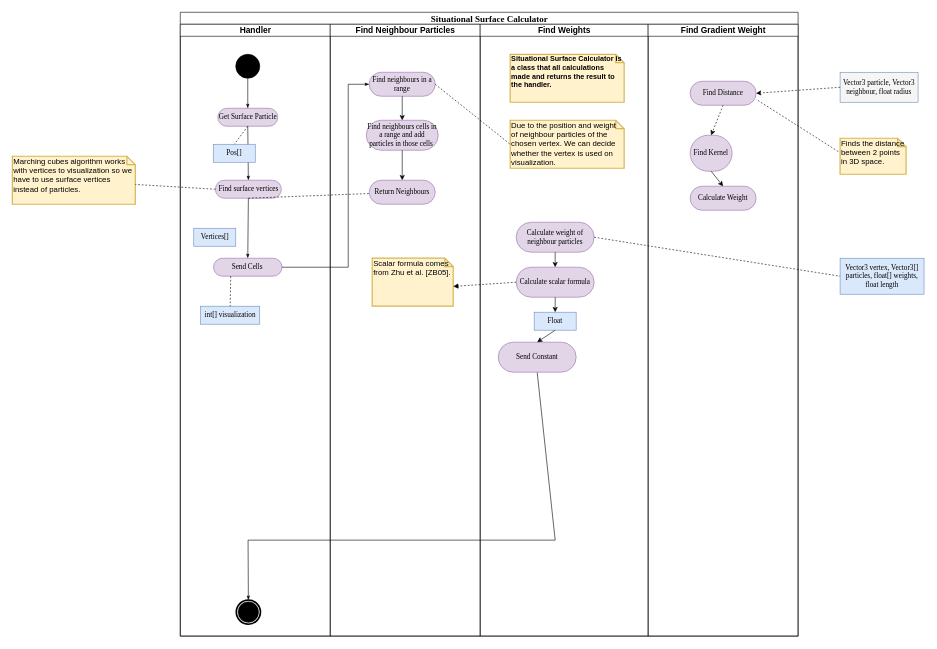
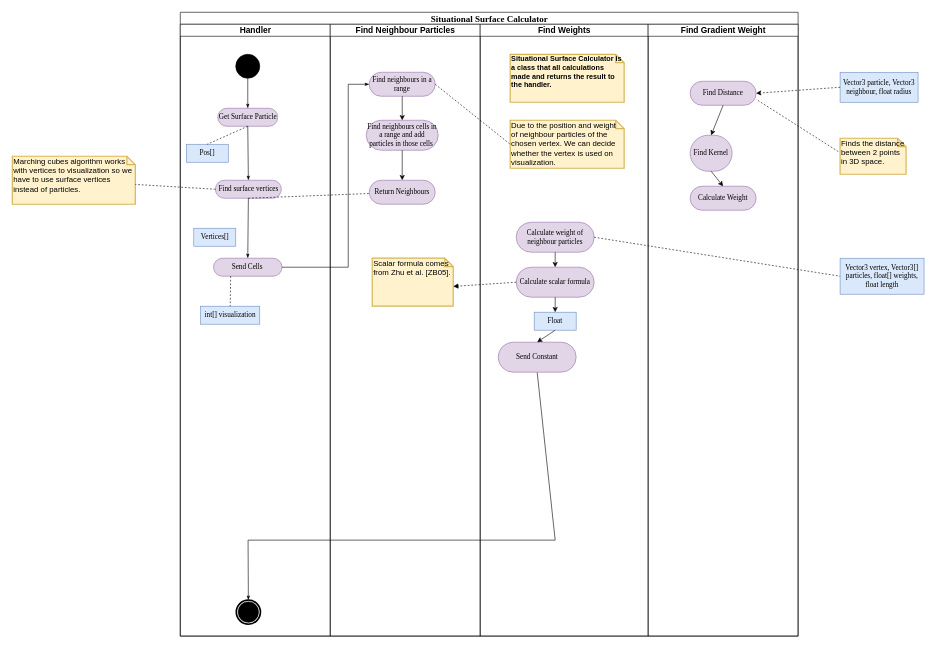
node "Vector3 particle, Vector3 neighbour, float radius": fillcolor #f5f5f5 -> #dae8fc
edge "Find Distance" -> "Find Kernel": style dashed -> solid
node "Pos[]": moved (234, 153) -> (207, 153)
